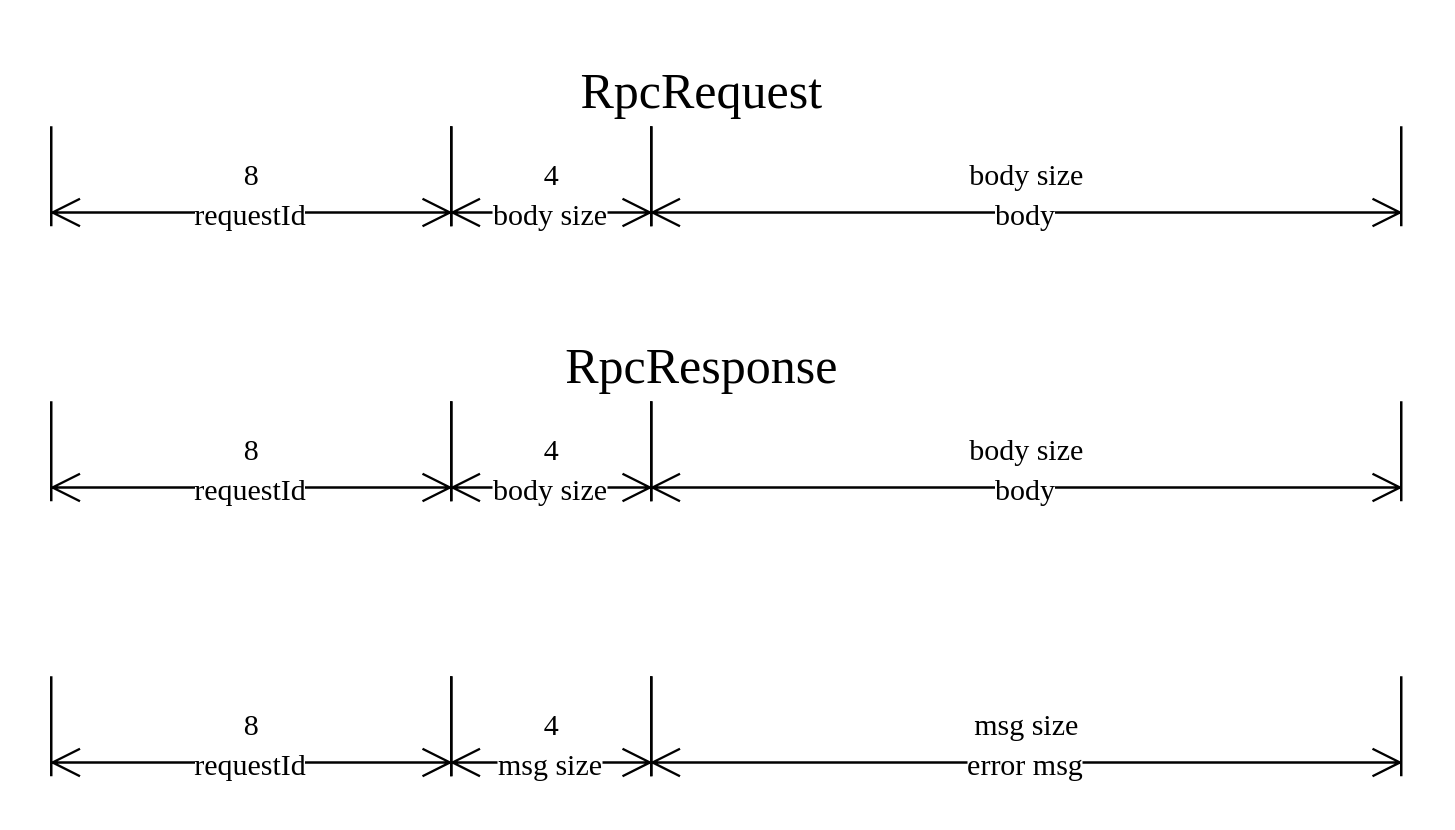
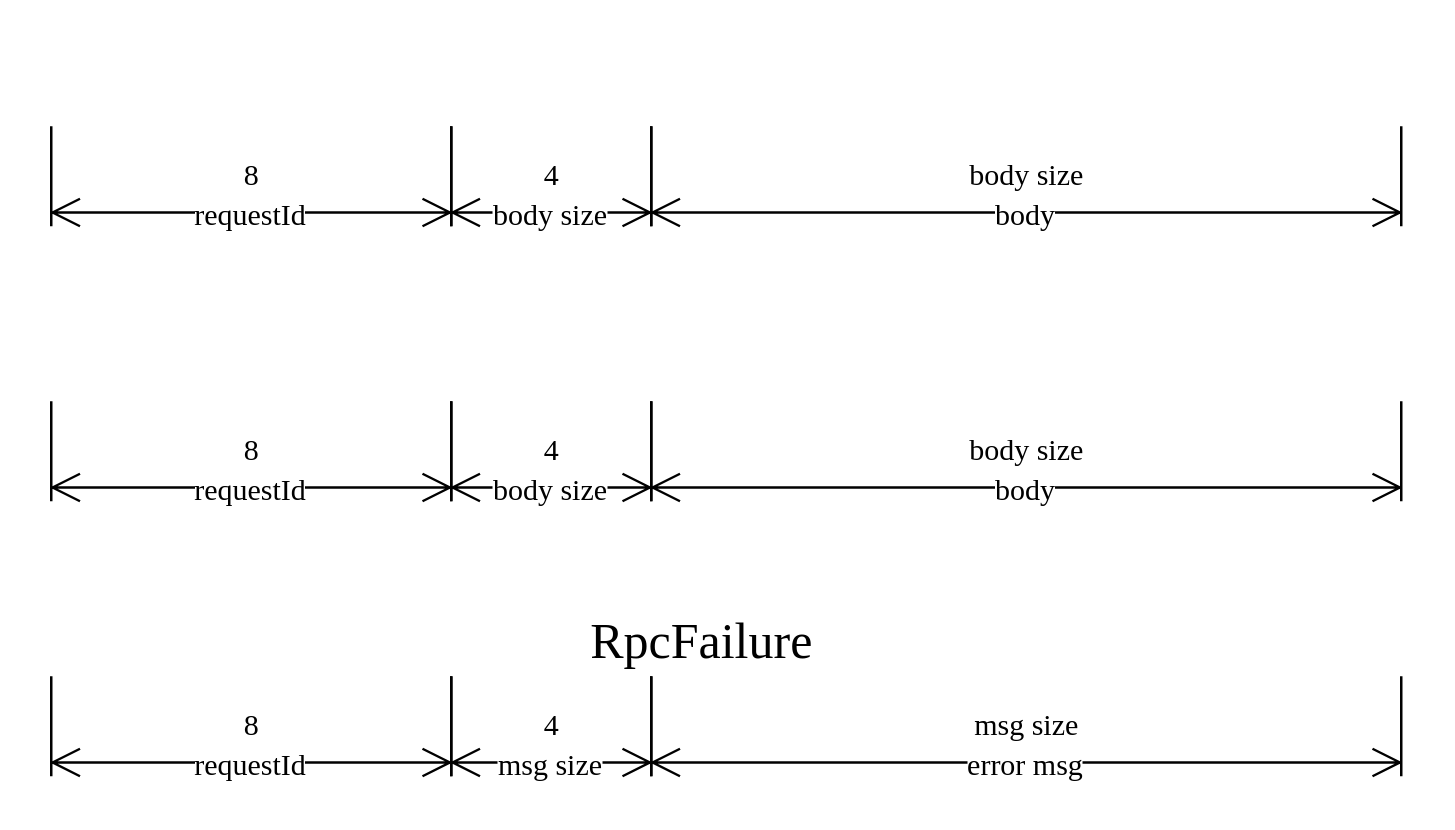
node "RpcRequest": removed
node "RpcResponse": removed
node "RpcFailure": added
